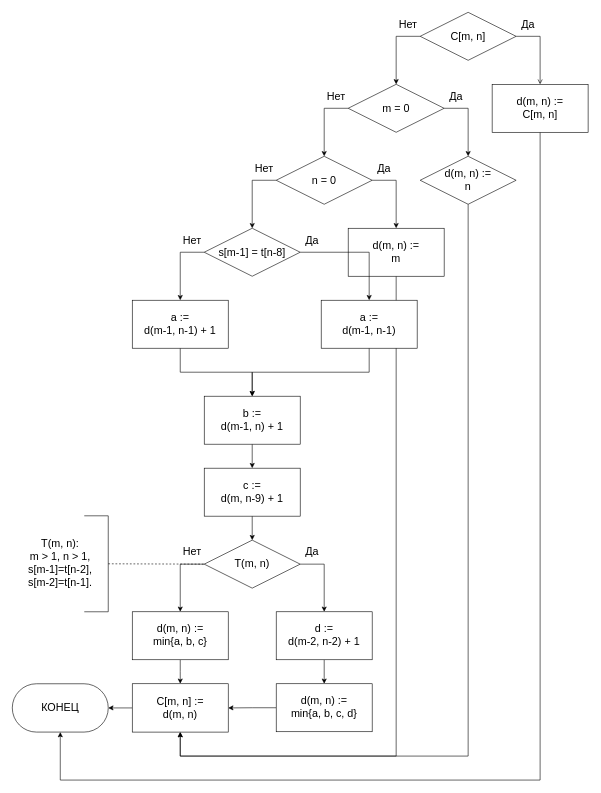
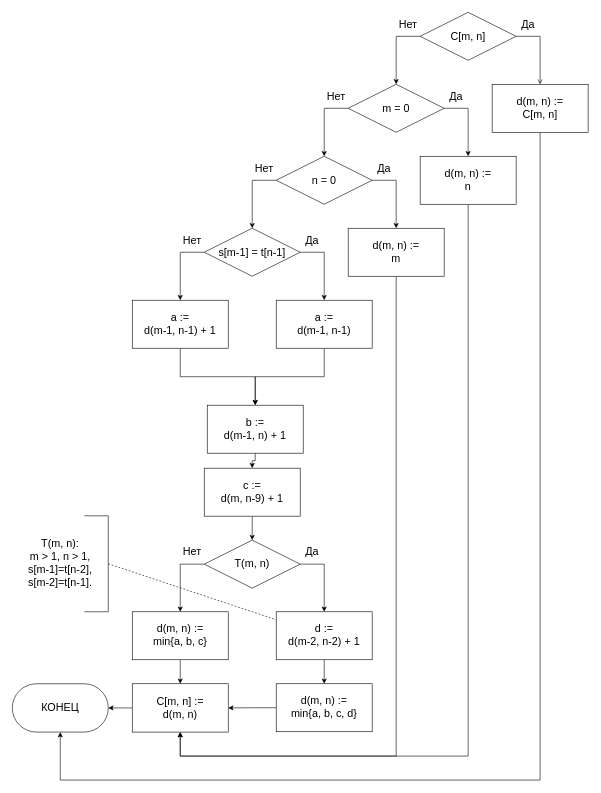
node "d(m, n) :=n": shape diamond -> rectangle
node "s[m-1] = t[n-8]": label "s[m-1] = t[n-8]" -> "s[m-1] = t[n-1]"
node "a :=d(m-1, n-1)": moved (369, 324) -> (324, 324)
node "b :=d(m-1, n) + 1": moved (252, 420) -> (255, 429)
edge "T(m, n):m > 1, n > 1,s[m-1]=t[n-2],s[m-2]=t[n-1]." -- "T(m, n)": now "T(m, n):m > 1, n > 1,s[m-1]=t[n-2],s[m-2]=t[n-1]." -- "d :=d(m-2, n-2) + 1"
